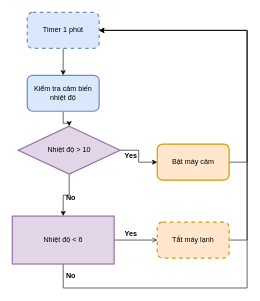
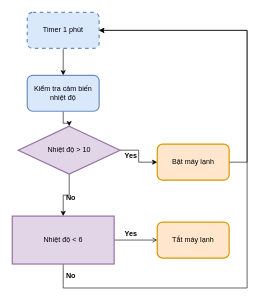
node "Bật máy cảm": label "Bật máy cảm" -> "Bật máy lạnh"
node "Tắt máy lạnh": style dashed -> solid
edge "Tắt máy lạnh" -> "Timer 1 phút": removed
